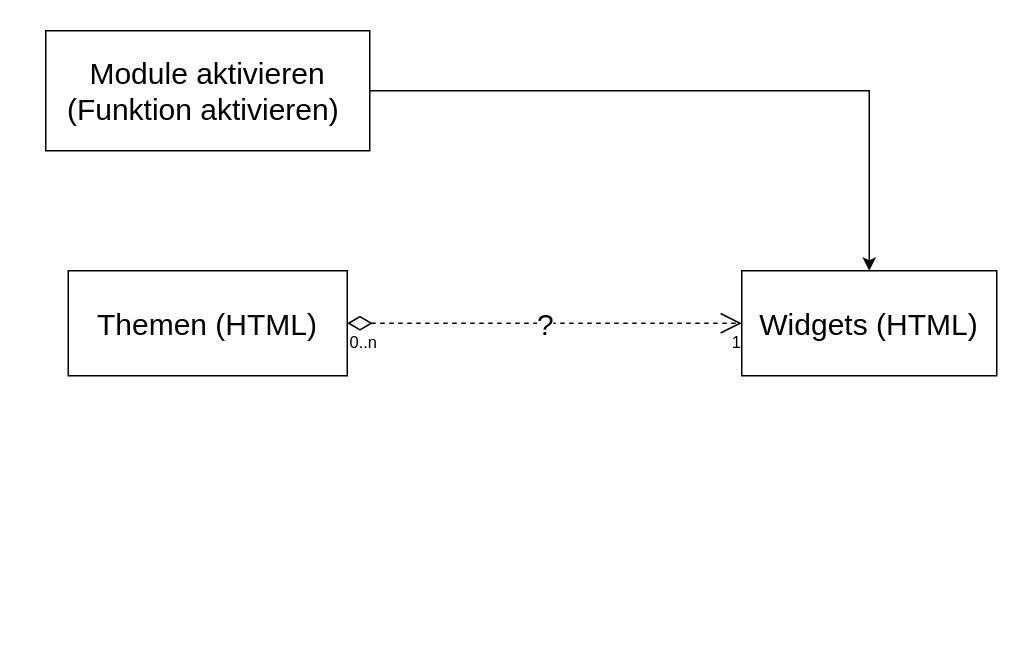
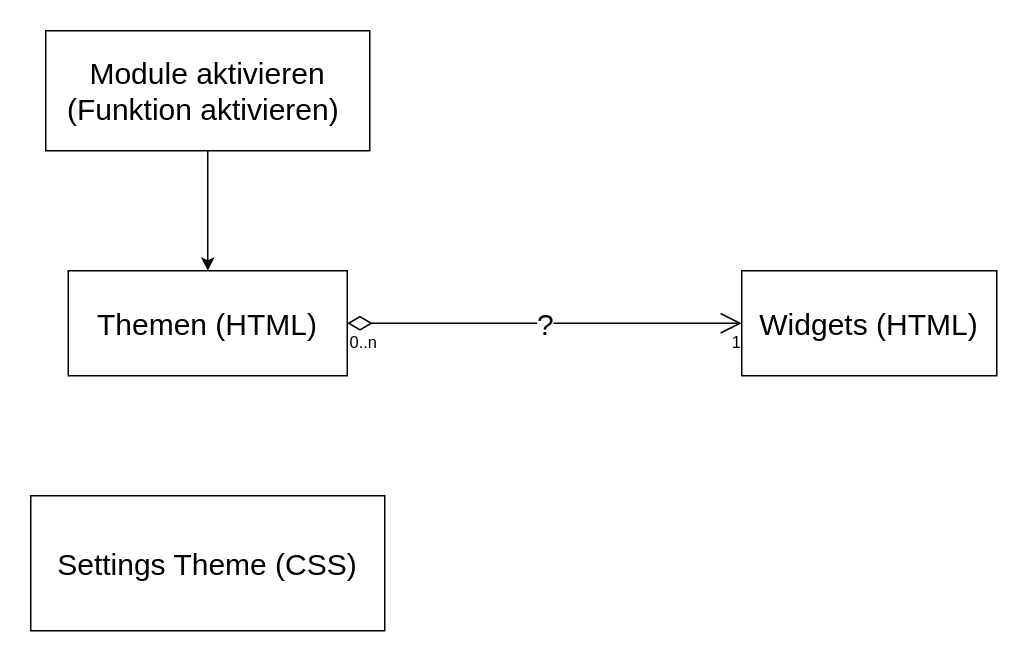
edge "Module aktivieren (Funktion aktivieren)" -> "Widgets (HTML)": now "Module aktivieren (Funktion aktivieren)" -> "Themen (HTML)"
edge "Themen (HTML)" -- "Widgets (HTML)": style dashed -> solid
node "Settings Theme (CSS)": added
